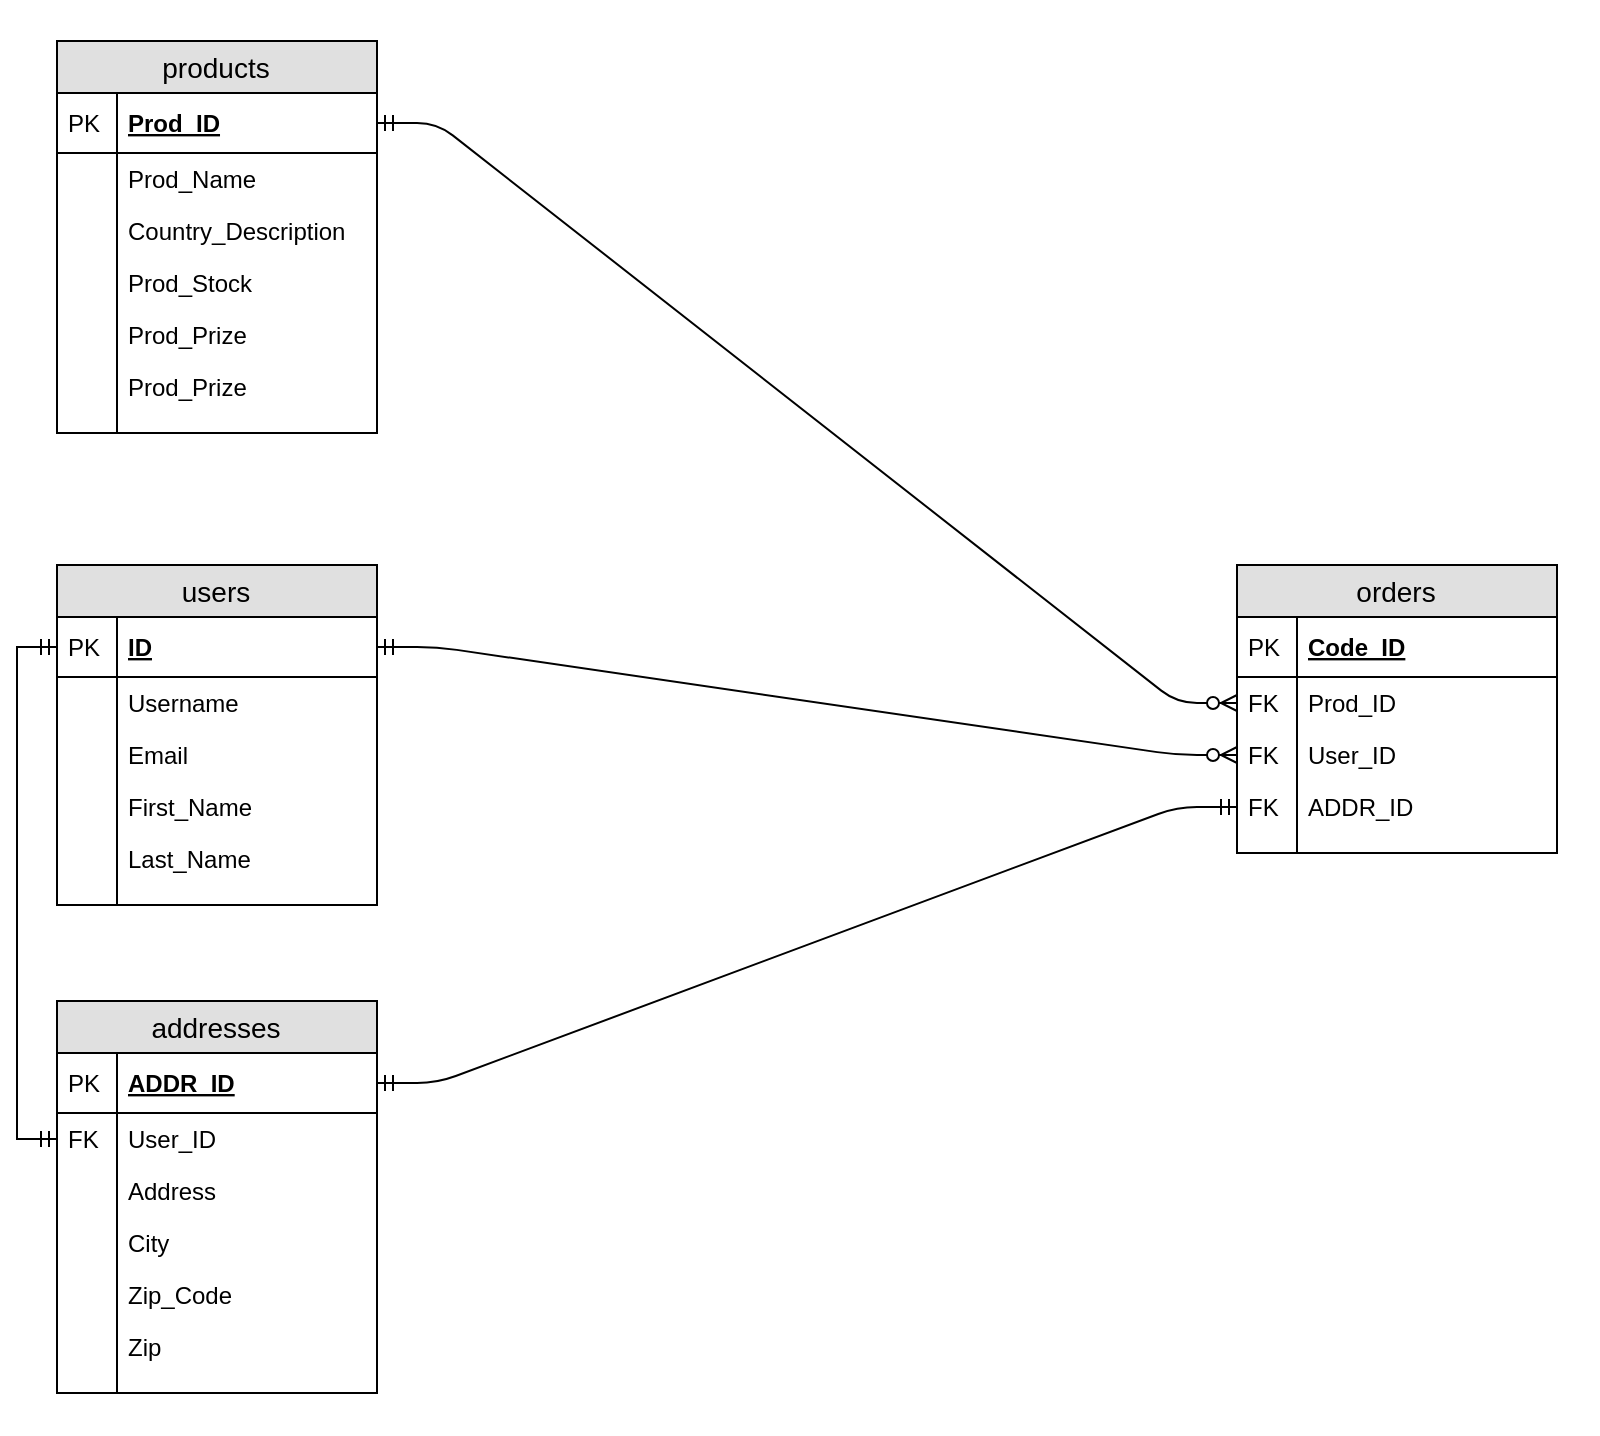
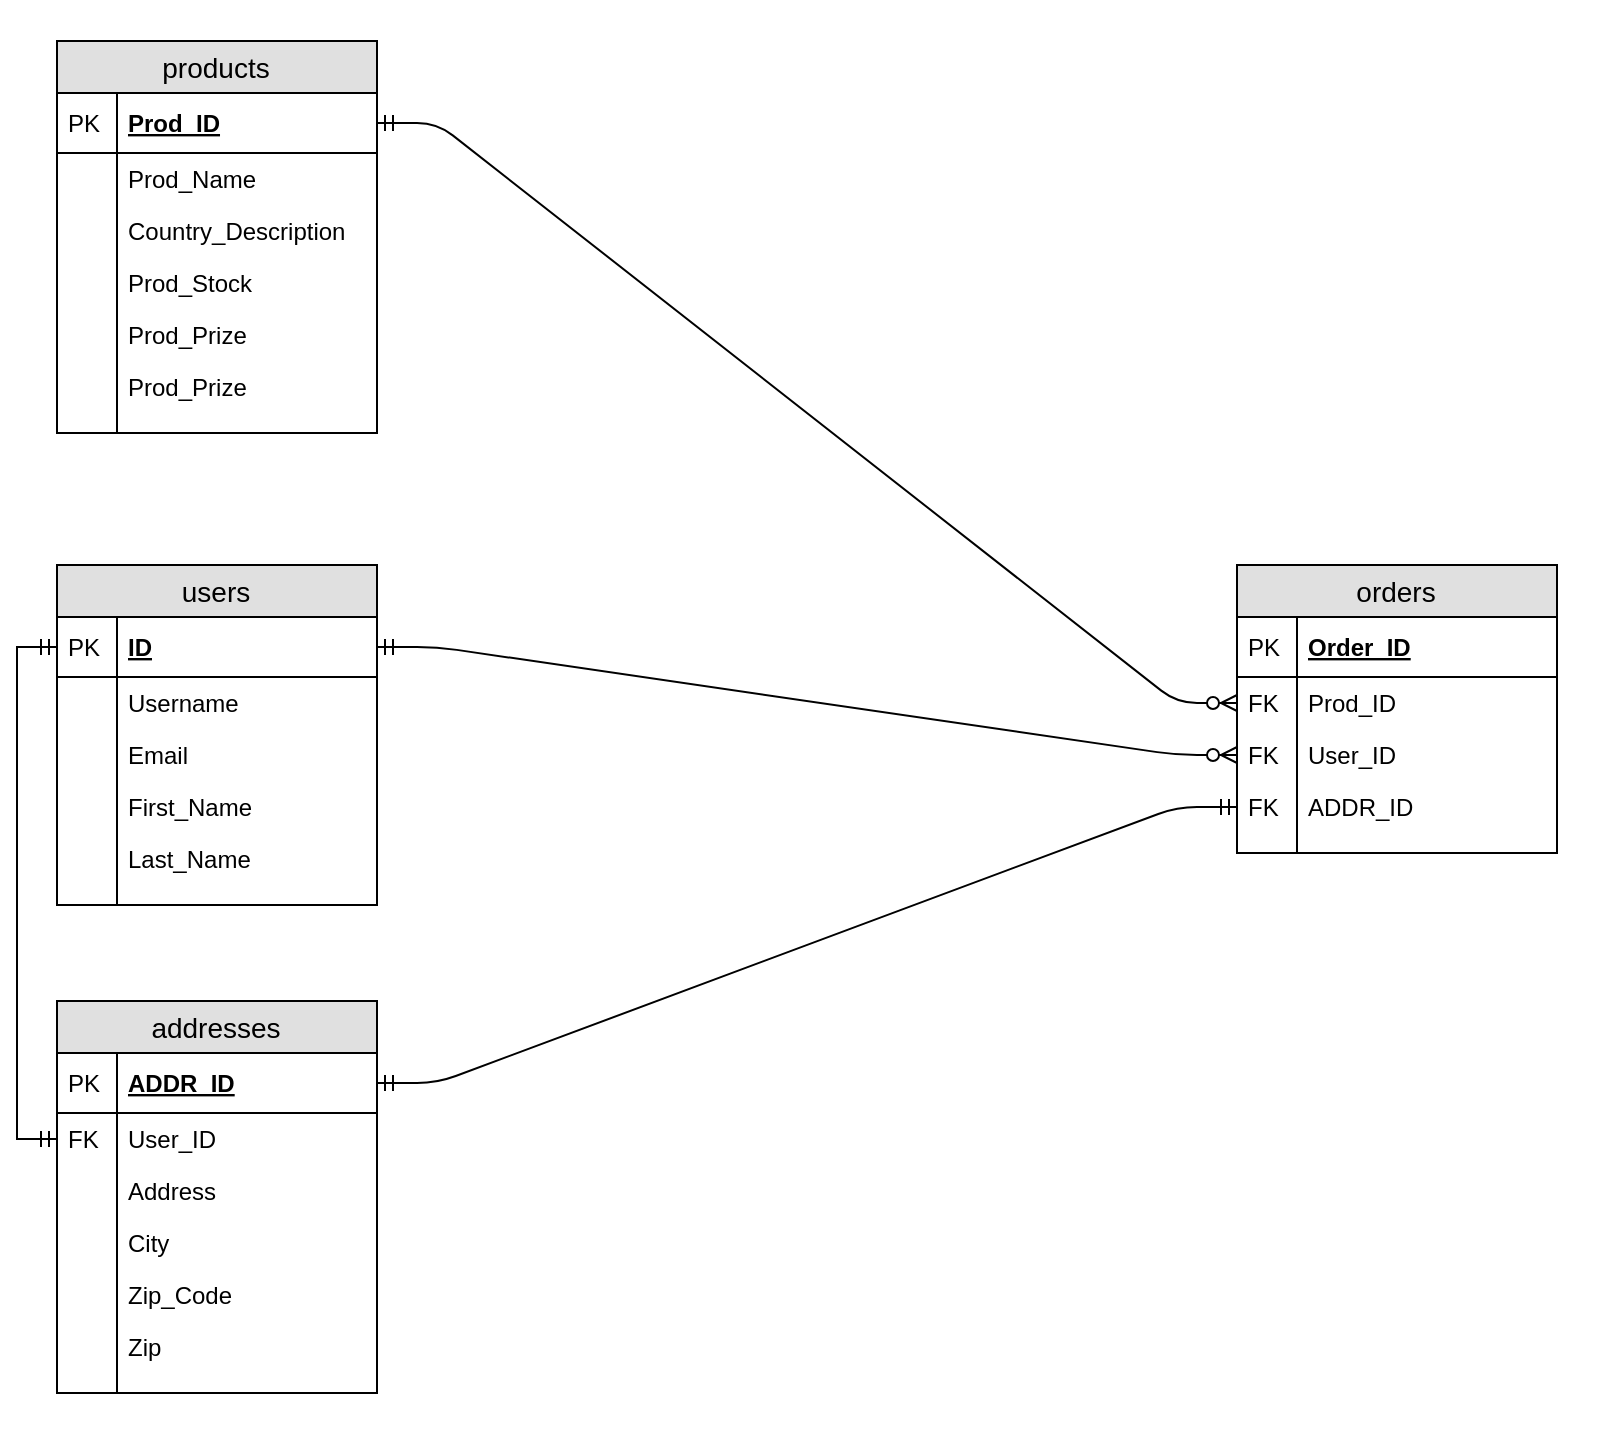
node "Code_ID": label "Code_ID" -> "Order_ID"
